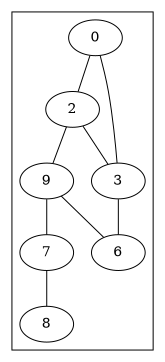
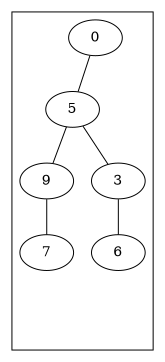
node "2": label "2" -> "5"
edge "0" -- "3": removed
edge "9" -- "6": removed
node "8": removed
